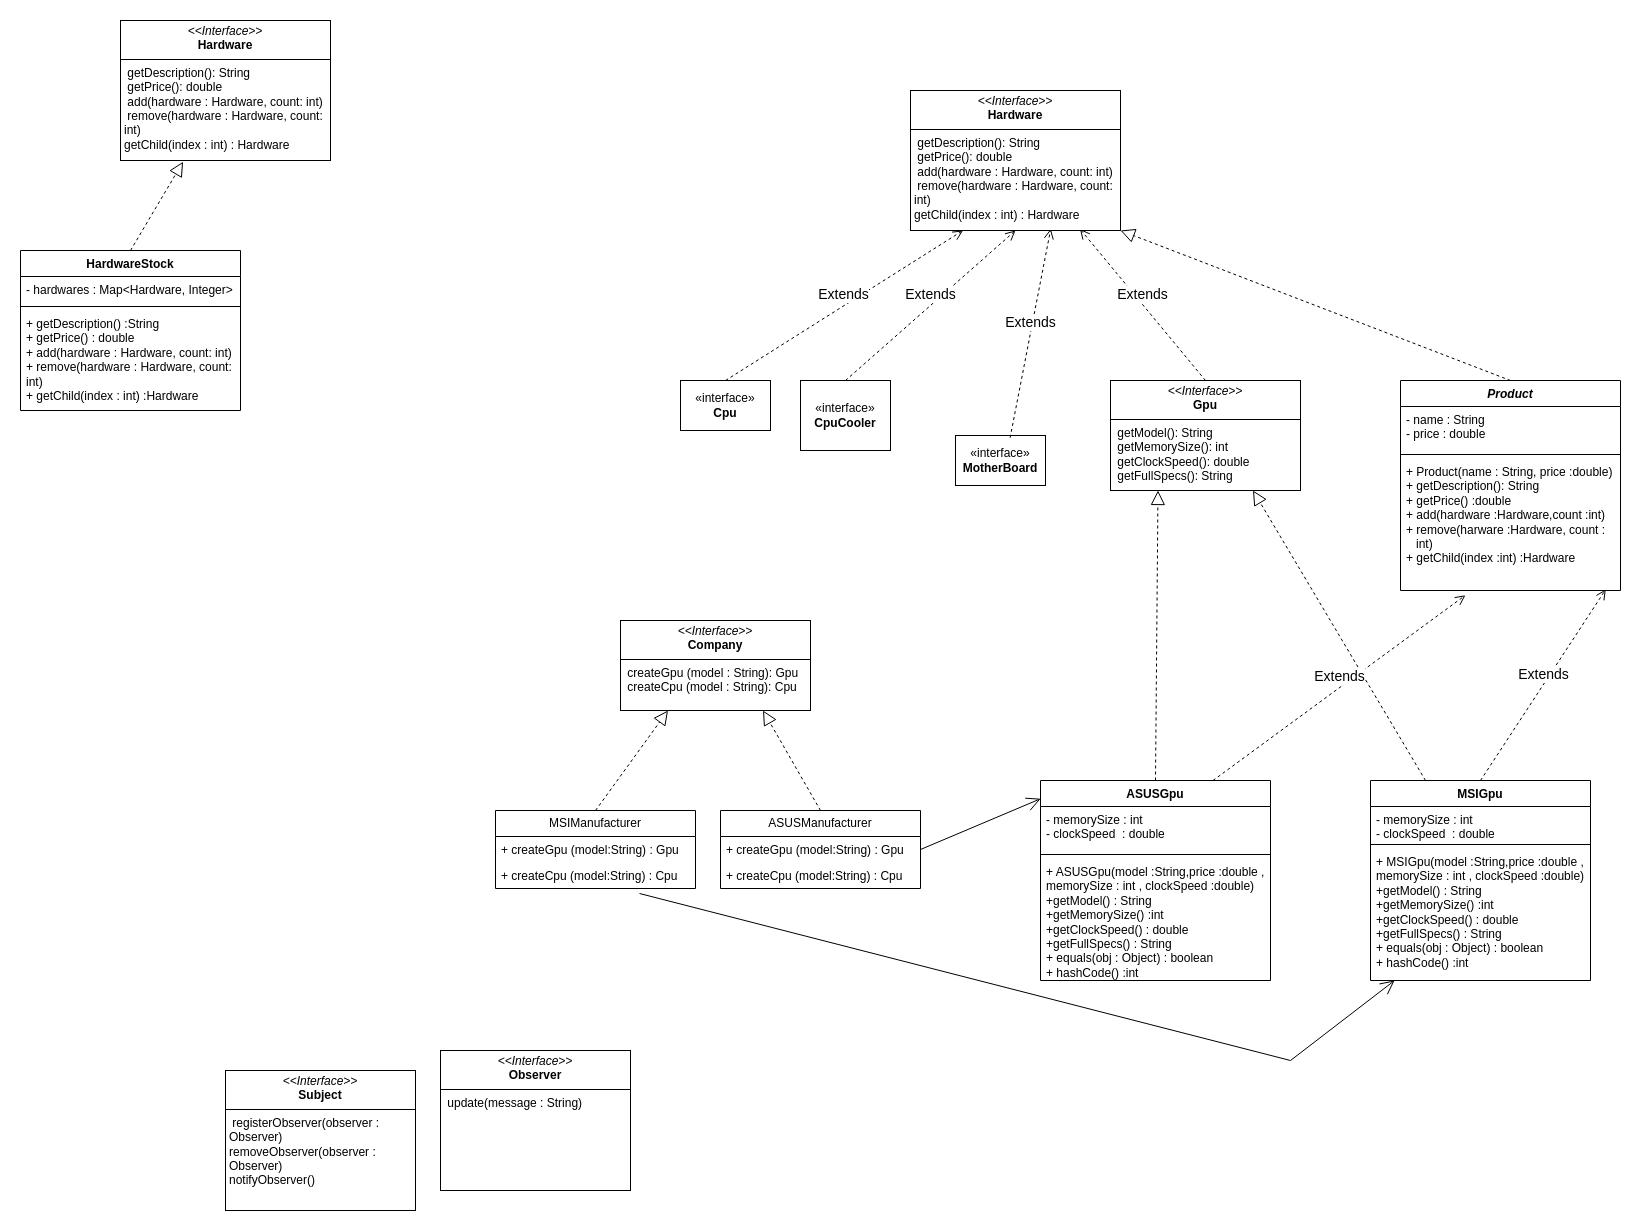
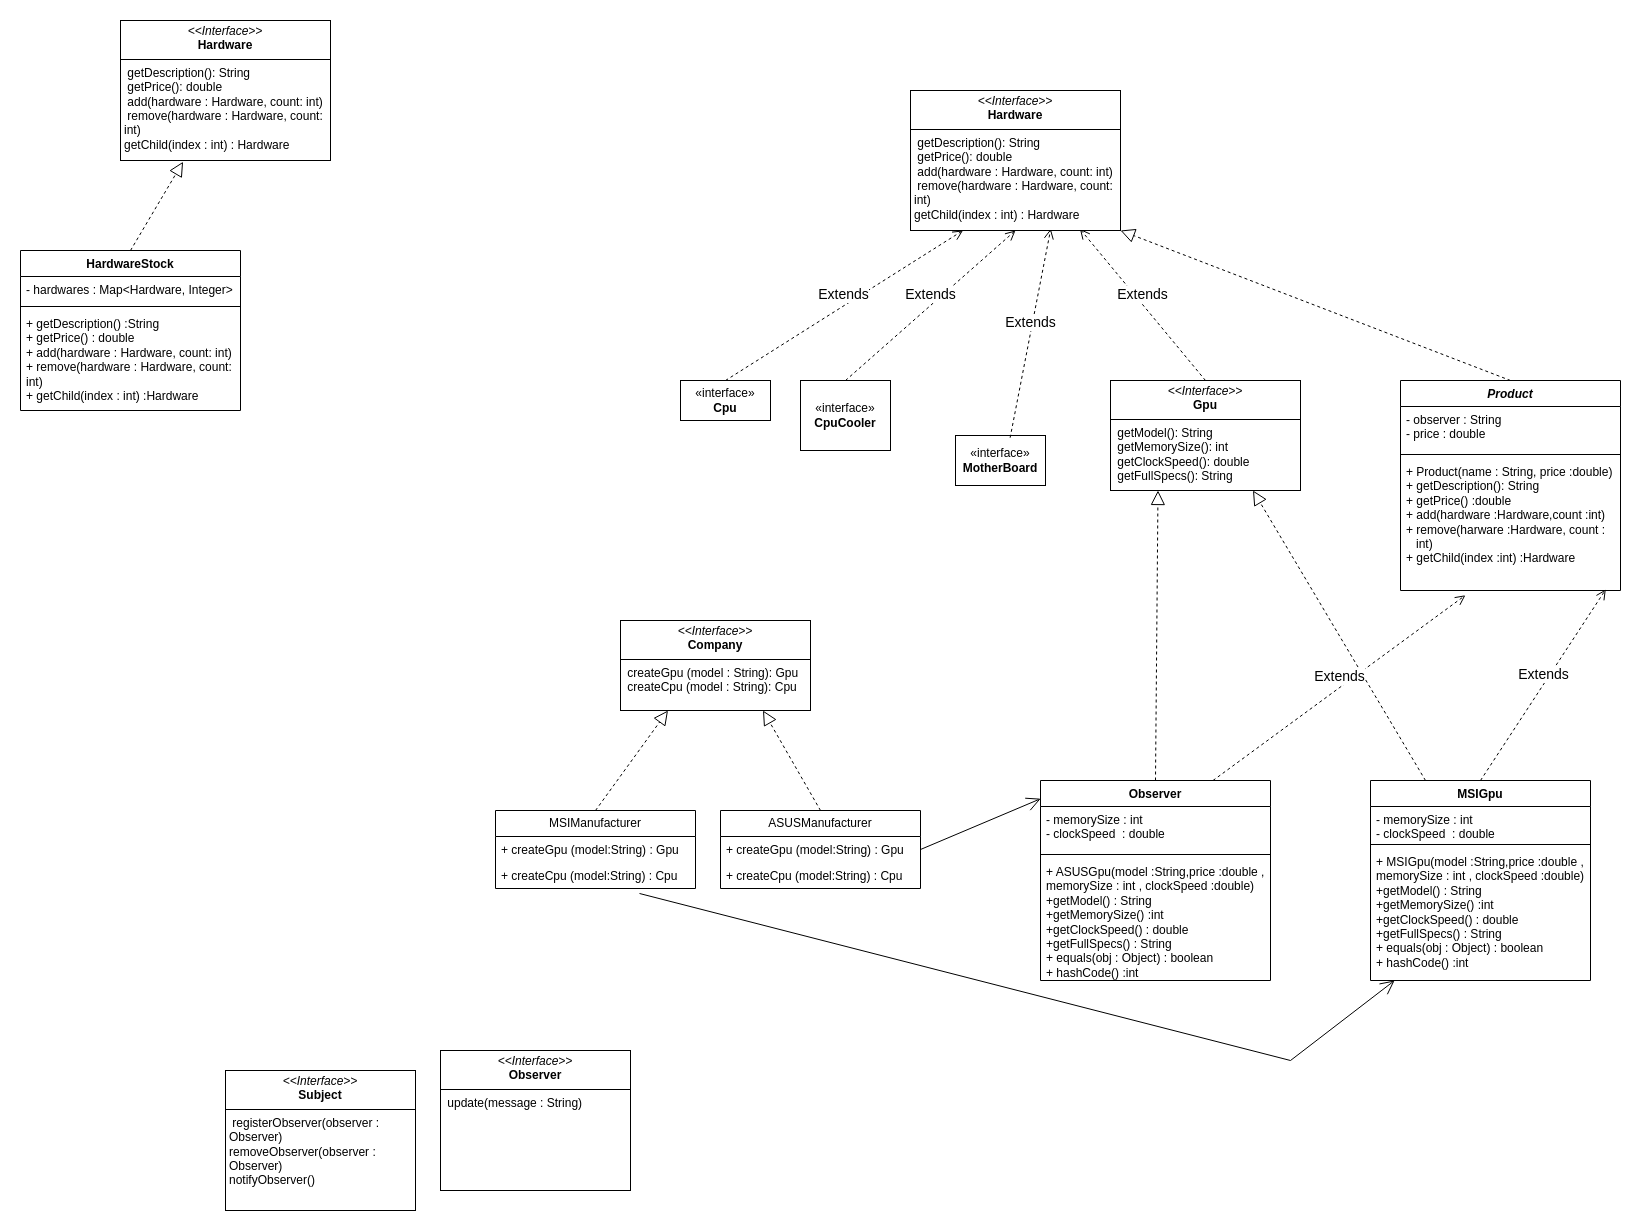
node "«interface» Cpu": size 90x50 -> 90x40
node "- name : String - price : double": label "- name : String - price : double" -> "- observer : String - price : double"
node "ASUSGpu": label "ASUSGpu" -> "Observer"
